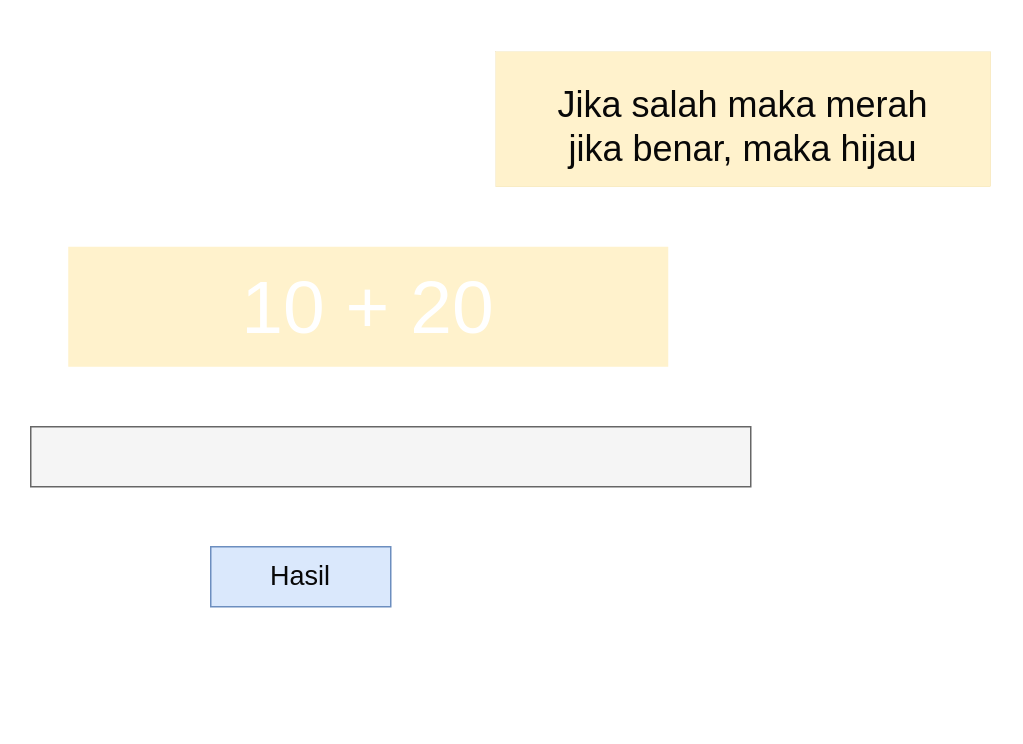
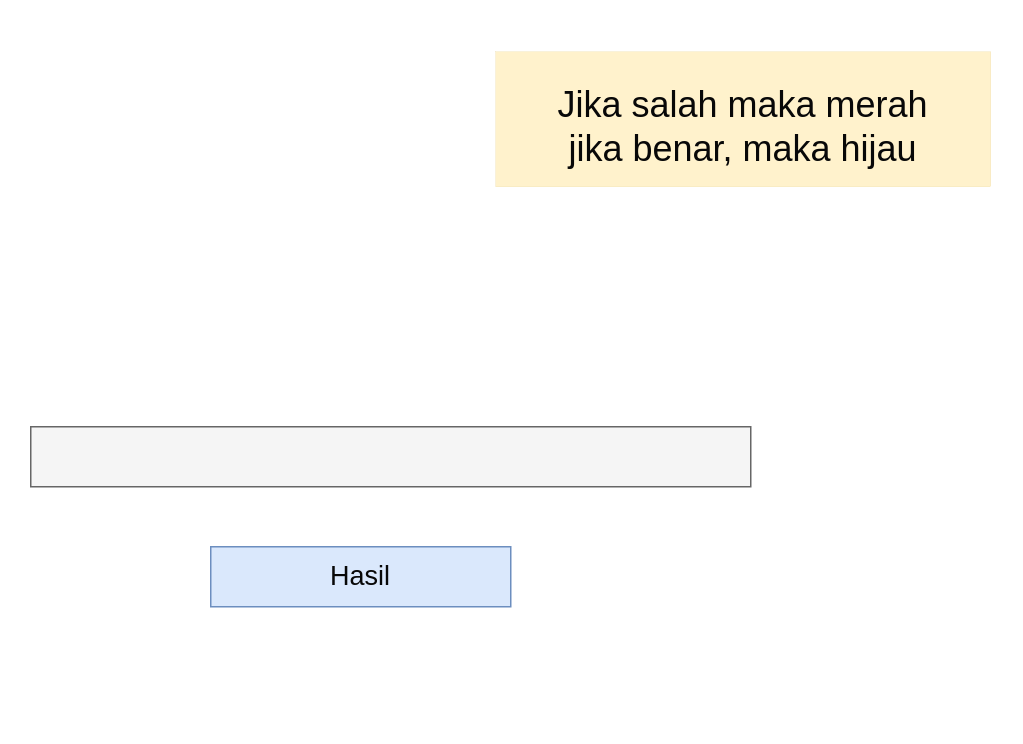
node "10 + 20": fillcolor #fff2cc -> #ffffff
node "Hasil": size 180x60 -> 300x60
